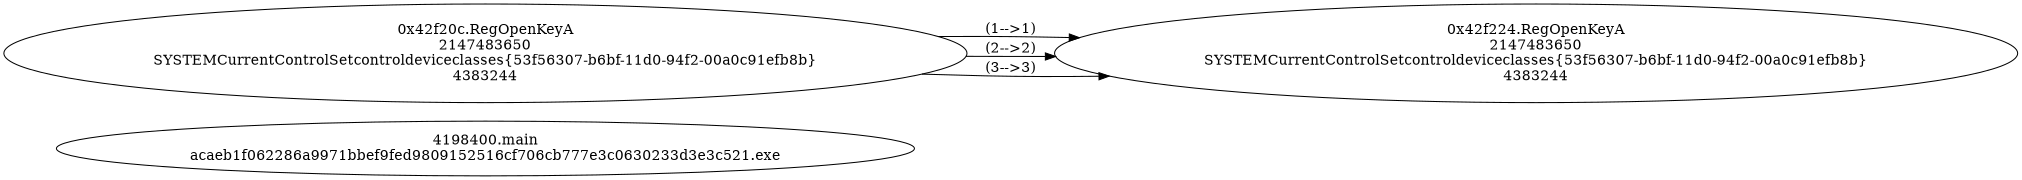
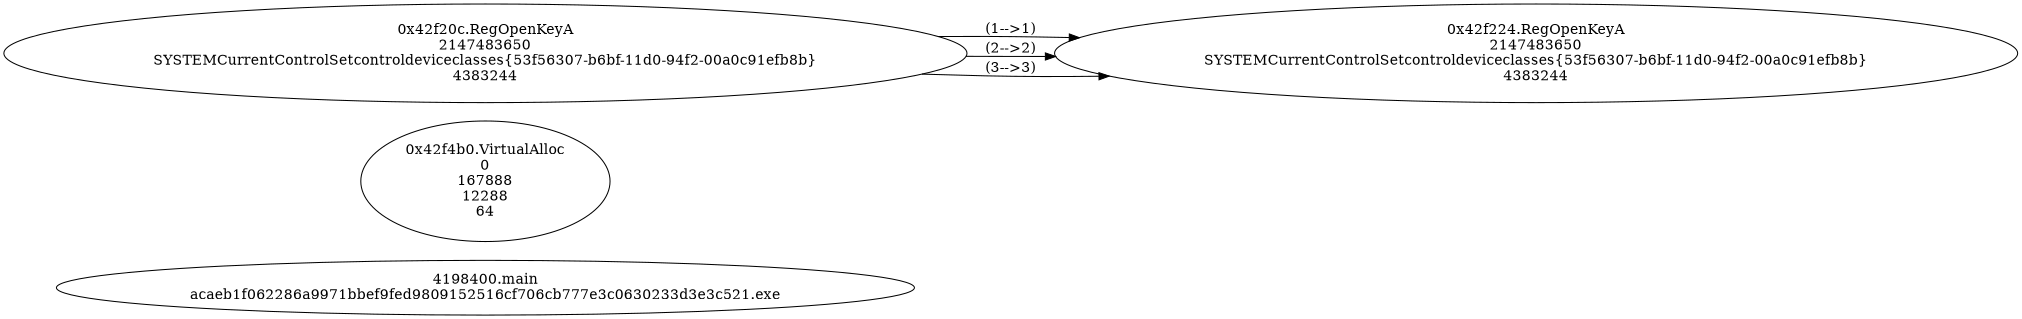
node "0x42f4b0.VirtualAlloc 0 167888 12288 64": added
